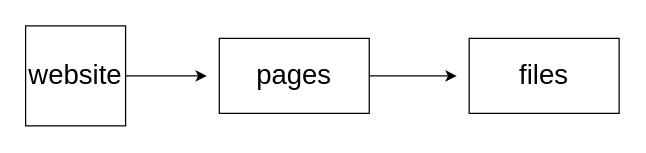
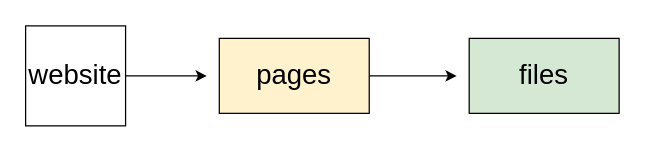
node "pages": fillcolor #ffffff -> #fff2cc
node "files": fillcolor #ffffff -> #d5e8d4
